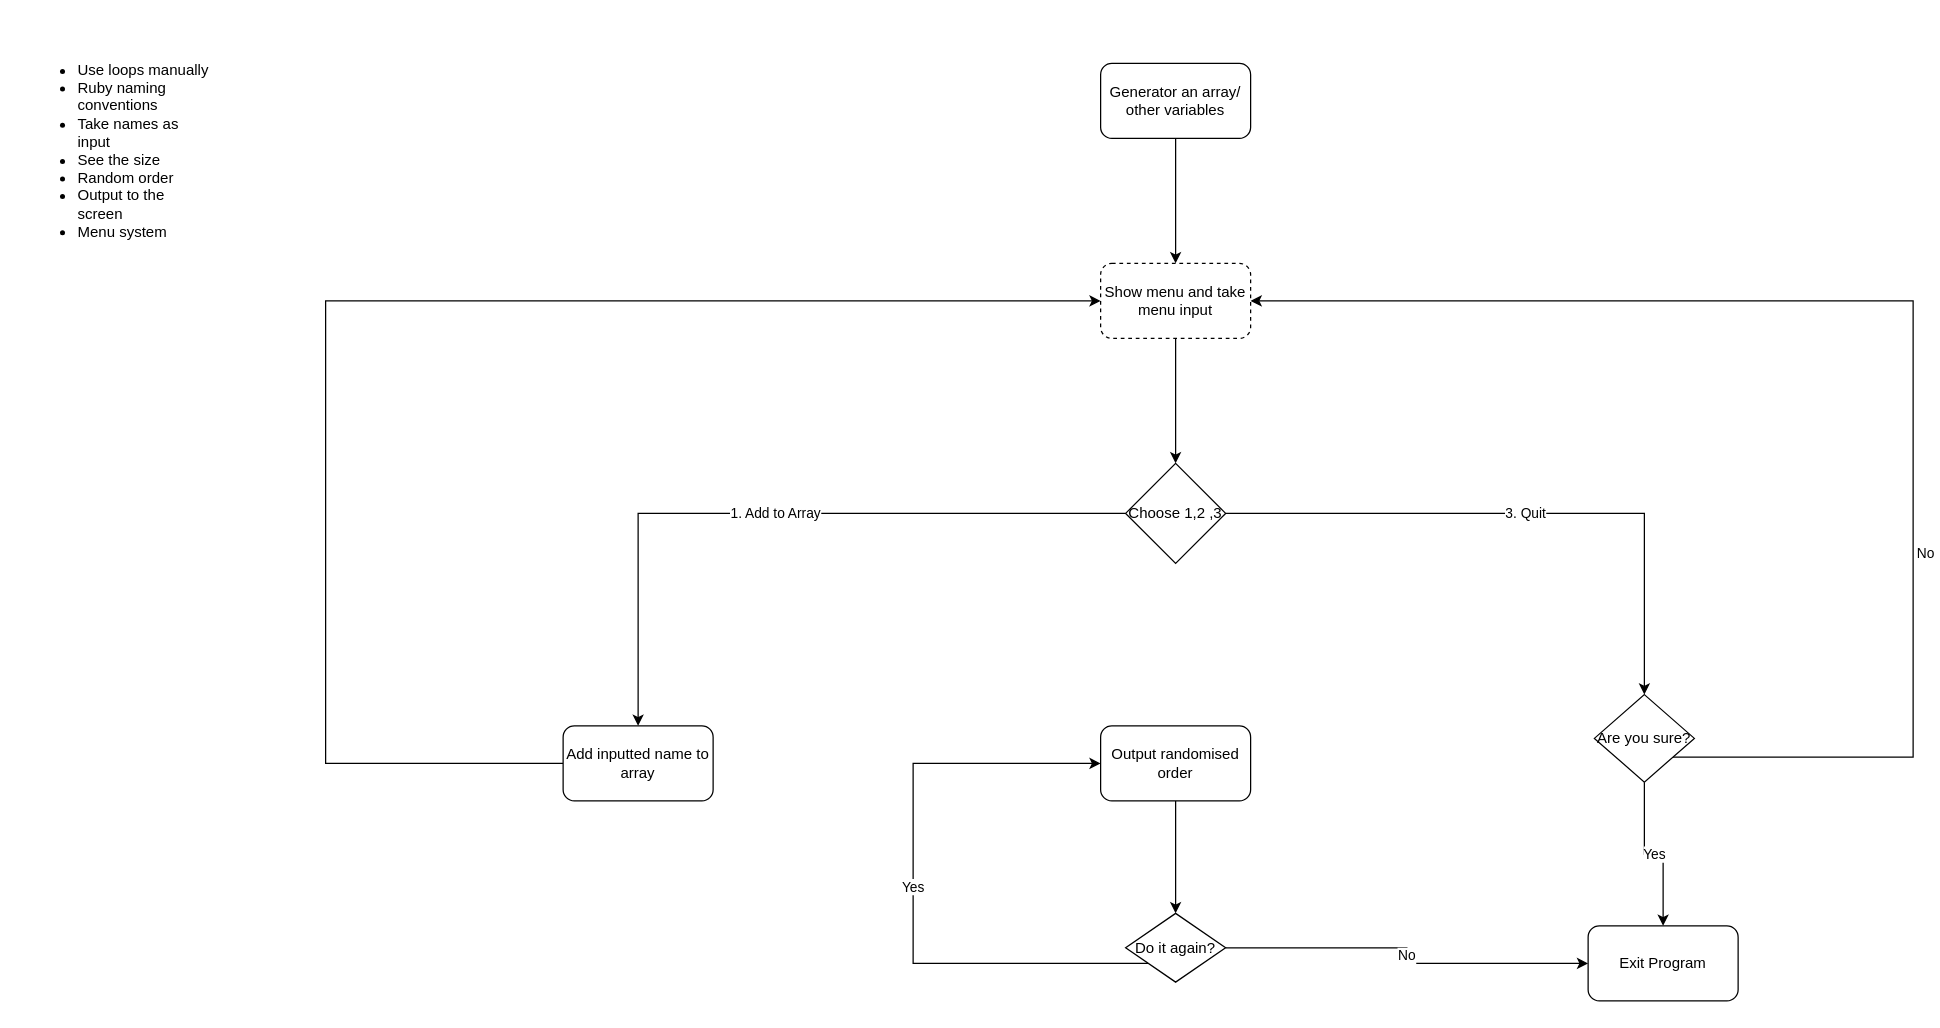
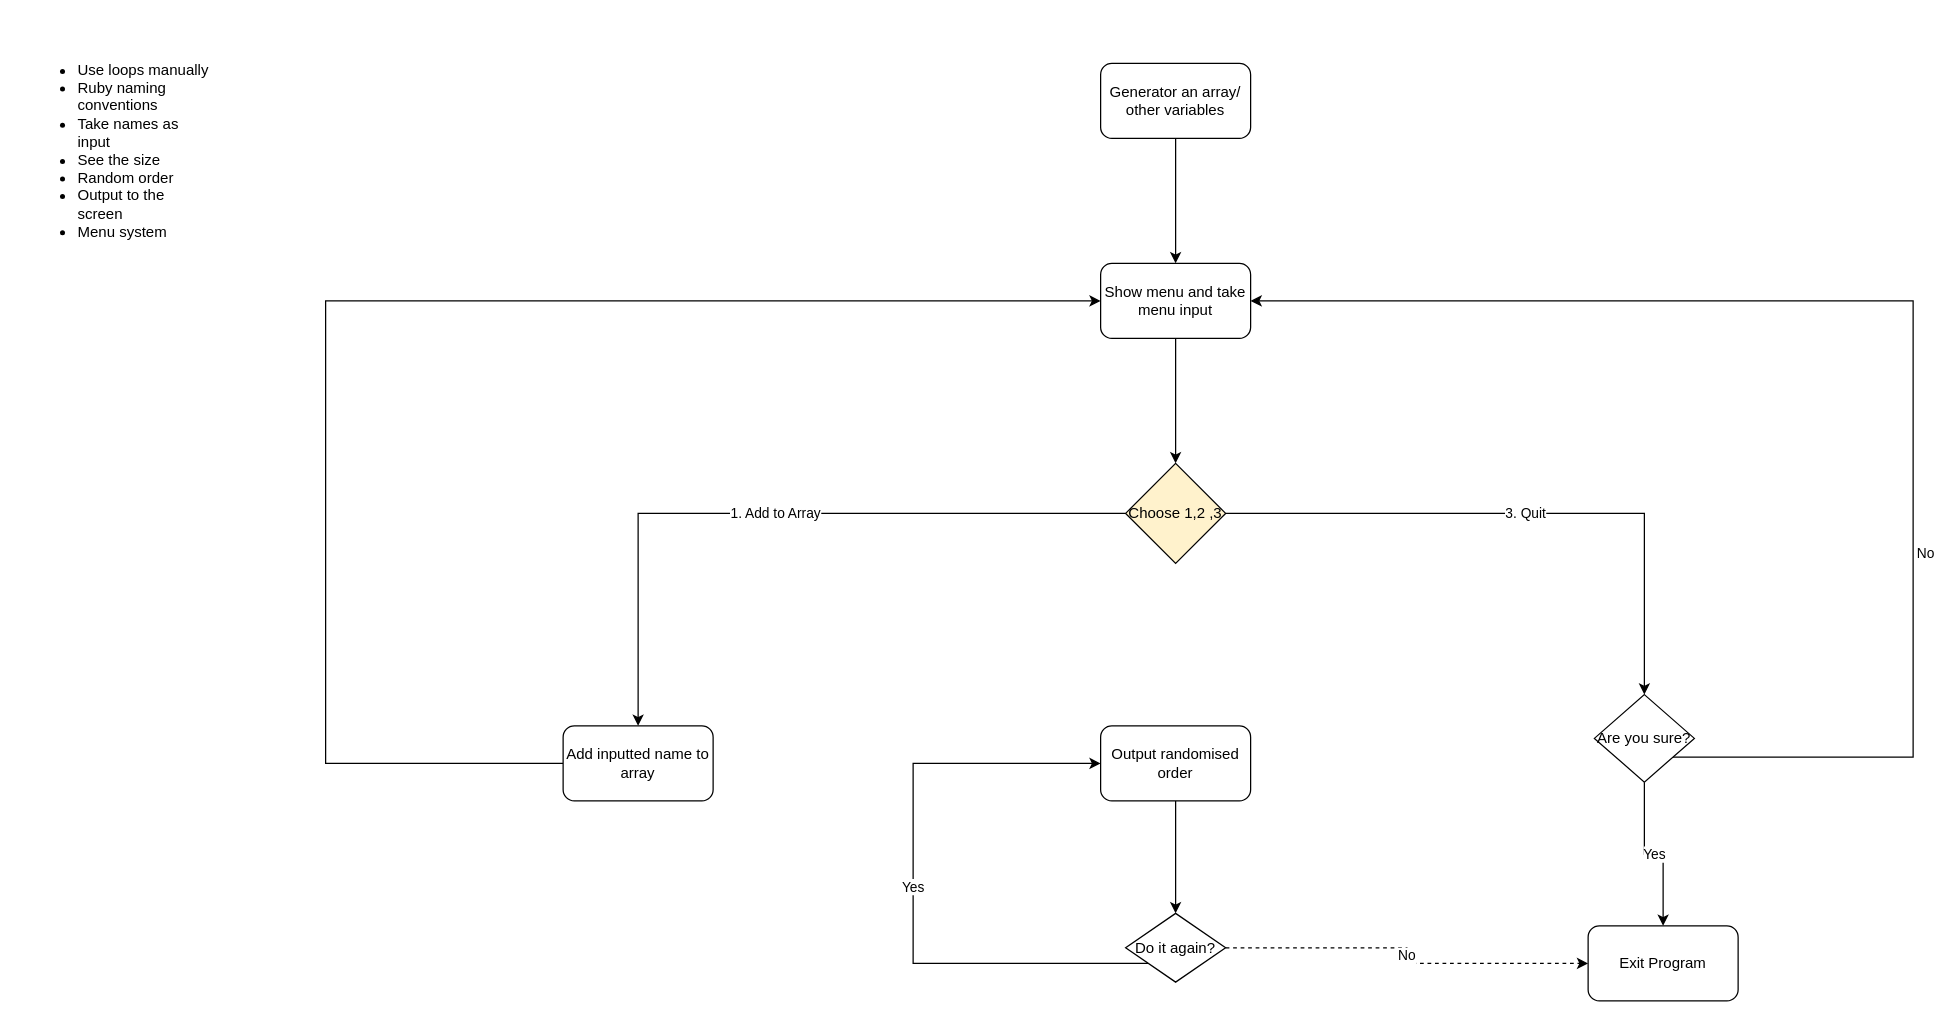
node "Show menu and take menu input": style dashed -> solid
node "Choose 1,2 ,3": fillcolor #ffffff -> #fff2cc
edge "Do it again?" -> "Exit Program": style solid -> dashed
